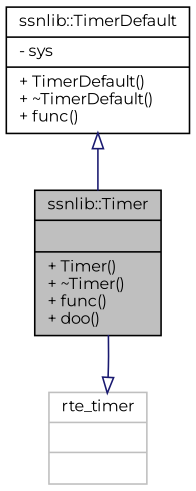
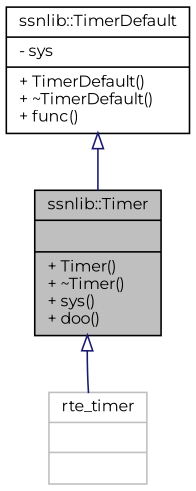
node "ssnlib::Timer": text "+ func()" -> "+ sys()"
edge "ssnlib::Timer" -> "rte_timer": reversed
